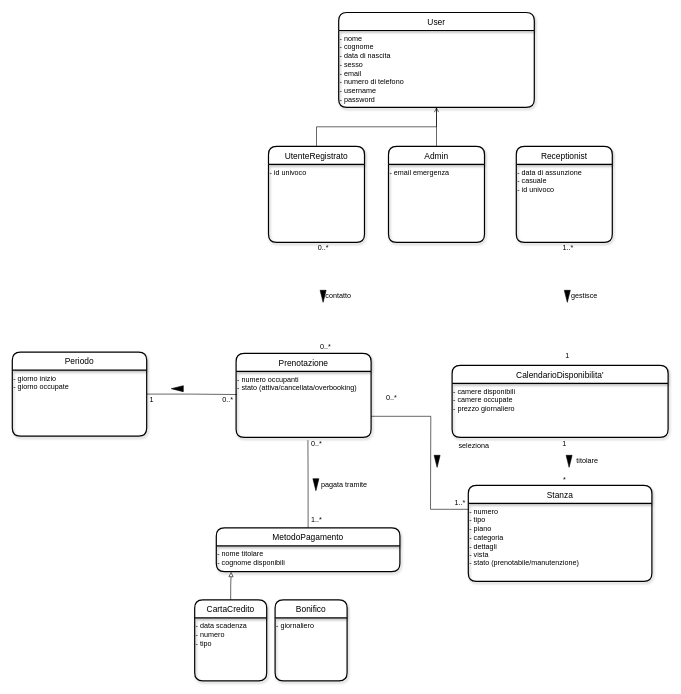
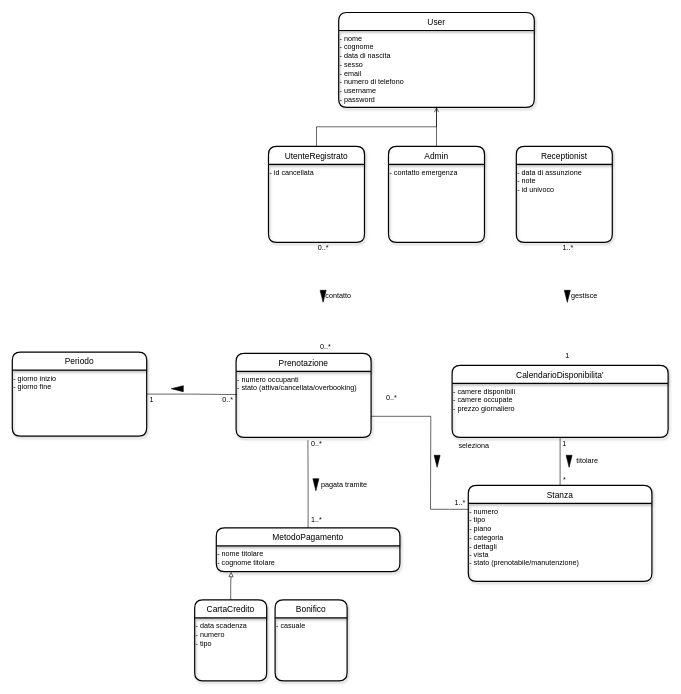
node "- id univoco": label "- id univoco" -> "- id cancellata"
node "- email emergenza": label "- email emergenza" -> "- contatto emergenza"
node "- data di assunzione - casuale - id univoco": label "- data di assunzione - casuale - id univoco" -> "- data di assunzione - note - id univoco"
node "- giorno inizio - giorno occupate": label "- giorno inizio - giorno occupate" -> "- giorno inizio - giorno fine"
edge "CalendarioDisponibilita'" -- "Stanza": added
node "- nome titolare - cognome disponibili": label "- nome titolare - cognome disponibili" -> "- nome titolare - cognome titolare"
node "- giornaliero": label "- giornaliero" -> "- casuale"
